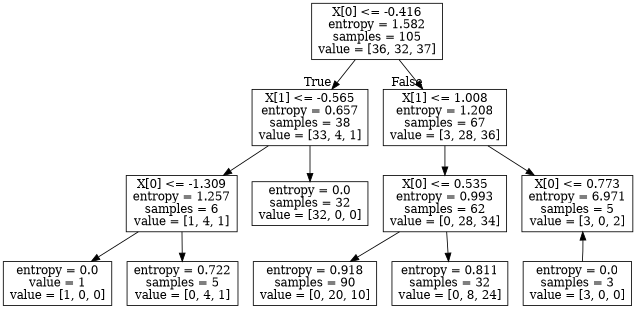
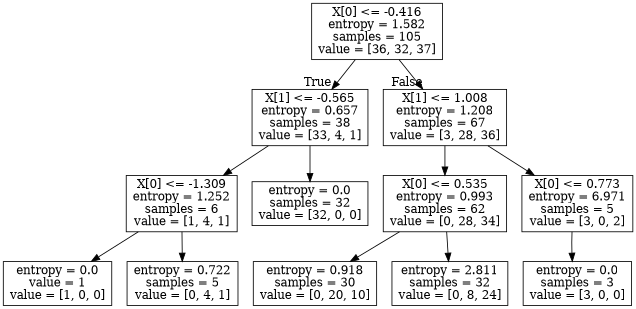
node "X[0] <= -1.309 entropy = 1.257 samples = 6 value = [1, 4, 1]": label "X[0] <= -1.309 entropy = 1.257 samples = 6 value = [1, 4, 1]" -> "X[0] <= -1.309 entropy = 1.252 samples = 6 value = [1, 4, 1]"
edge "entropy = 0.0 samples = 3 value = [3, 0, 0]" -> "X[0] <= 0.773 entropy = 6.971 samples = 5 value = [3, 0, 2]": reversed
node "entropy = 0.918 samples = 90 value = [0, 20, 10]": label "entropy = 0.918 samples = 90 value = [0, 20, 10]" -> "entropy = 0.918 samples = 30 value = [0, 20, 10]"
node "entropy = 0.811 samples = 32 value = [0, 8, 24]": label "entropy = 0.811 samples = 32 value = [0, 8, 24]" -> "entropy = 2.811 samples = 32 value = [0, 8, 24]"
